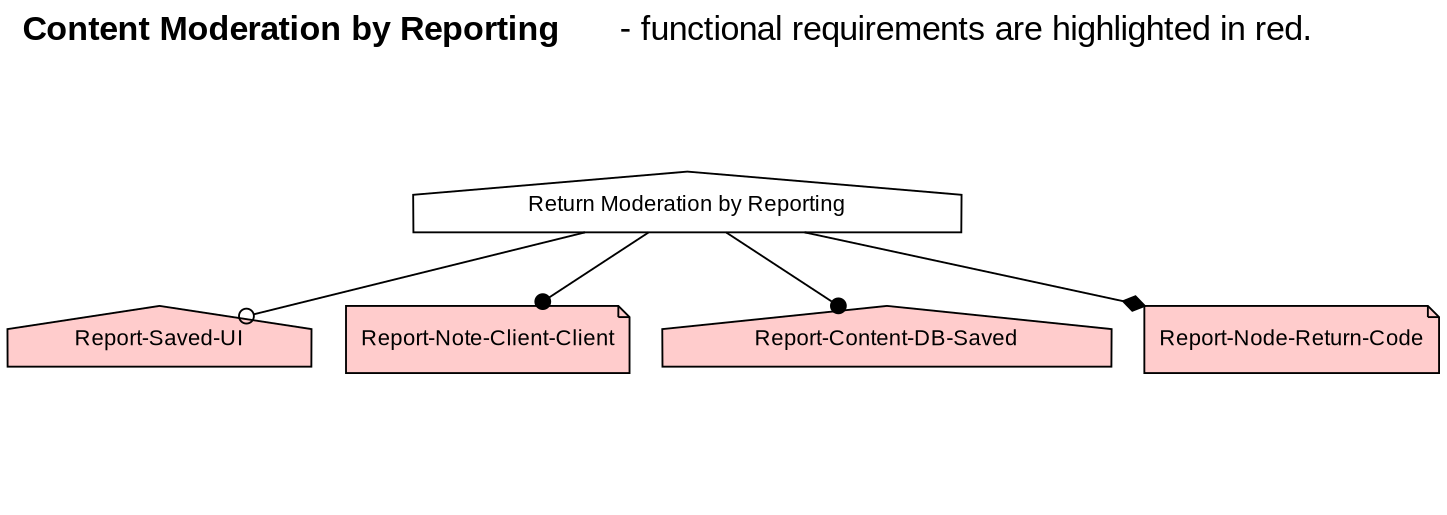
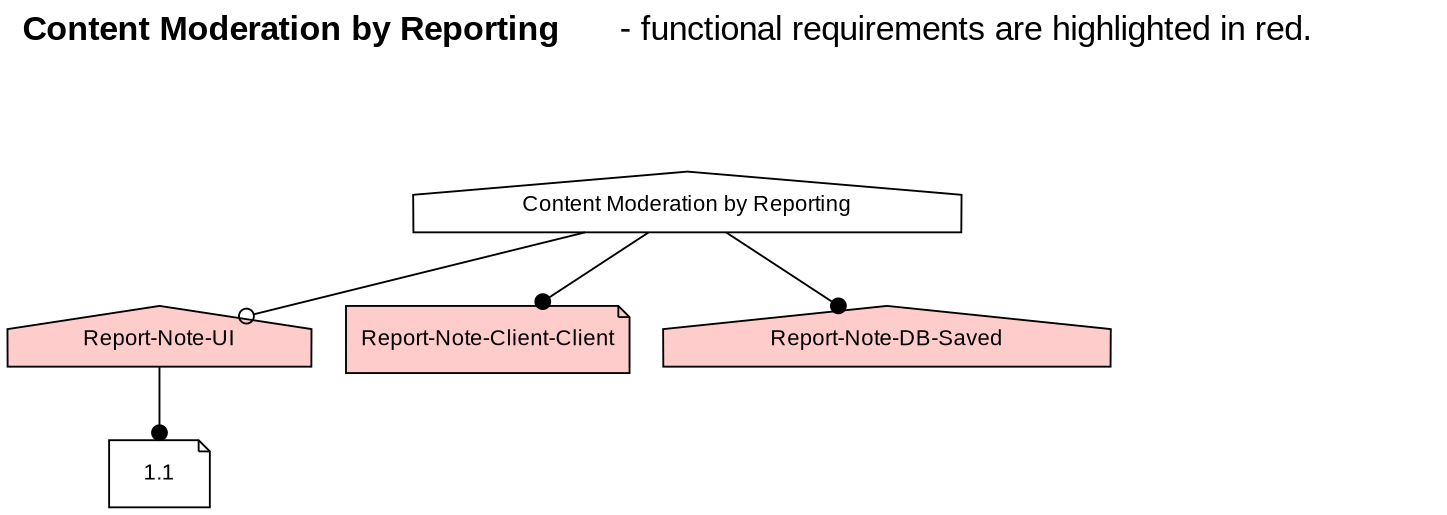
node "Return Moderation by Reporting": label "Return Moderation by Reporting" -> "Content Moderation by Reporting"
node "Report-Saved-UI": label "Report-Saved-UI" -> "Report-Note-UI"
node "Report-Content-DB-Saved": label "Report-Content-DB-Saved" -> "Report-Note-DB-Saved"
node "Report-Node-Return-Code": removed
node "1.1": added
